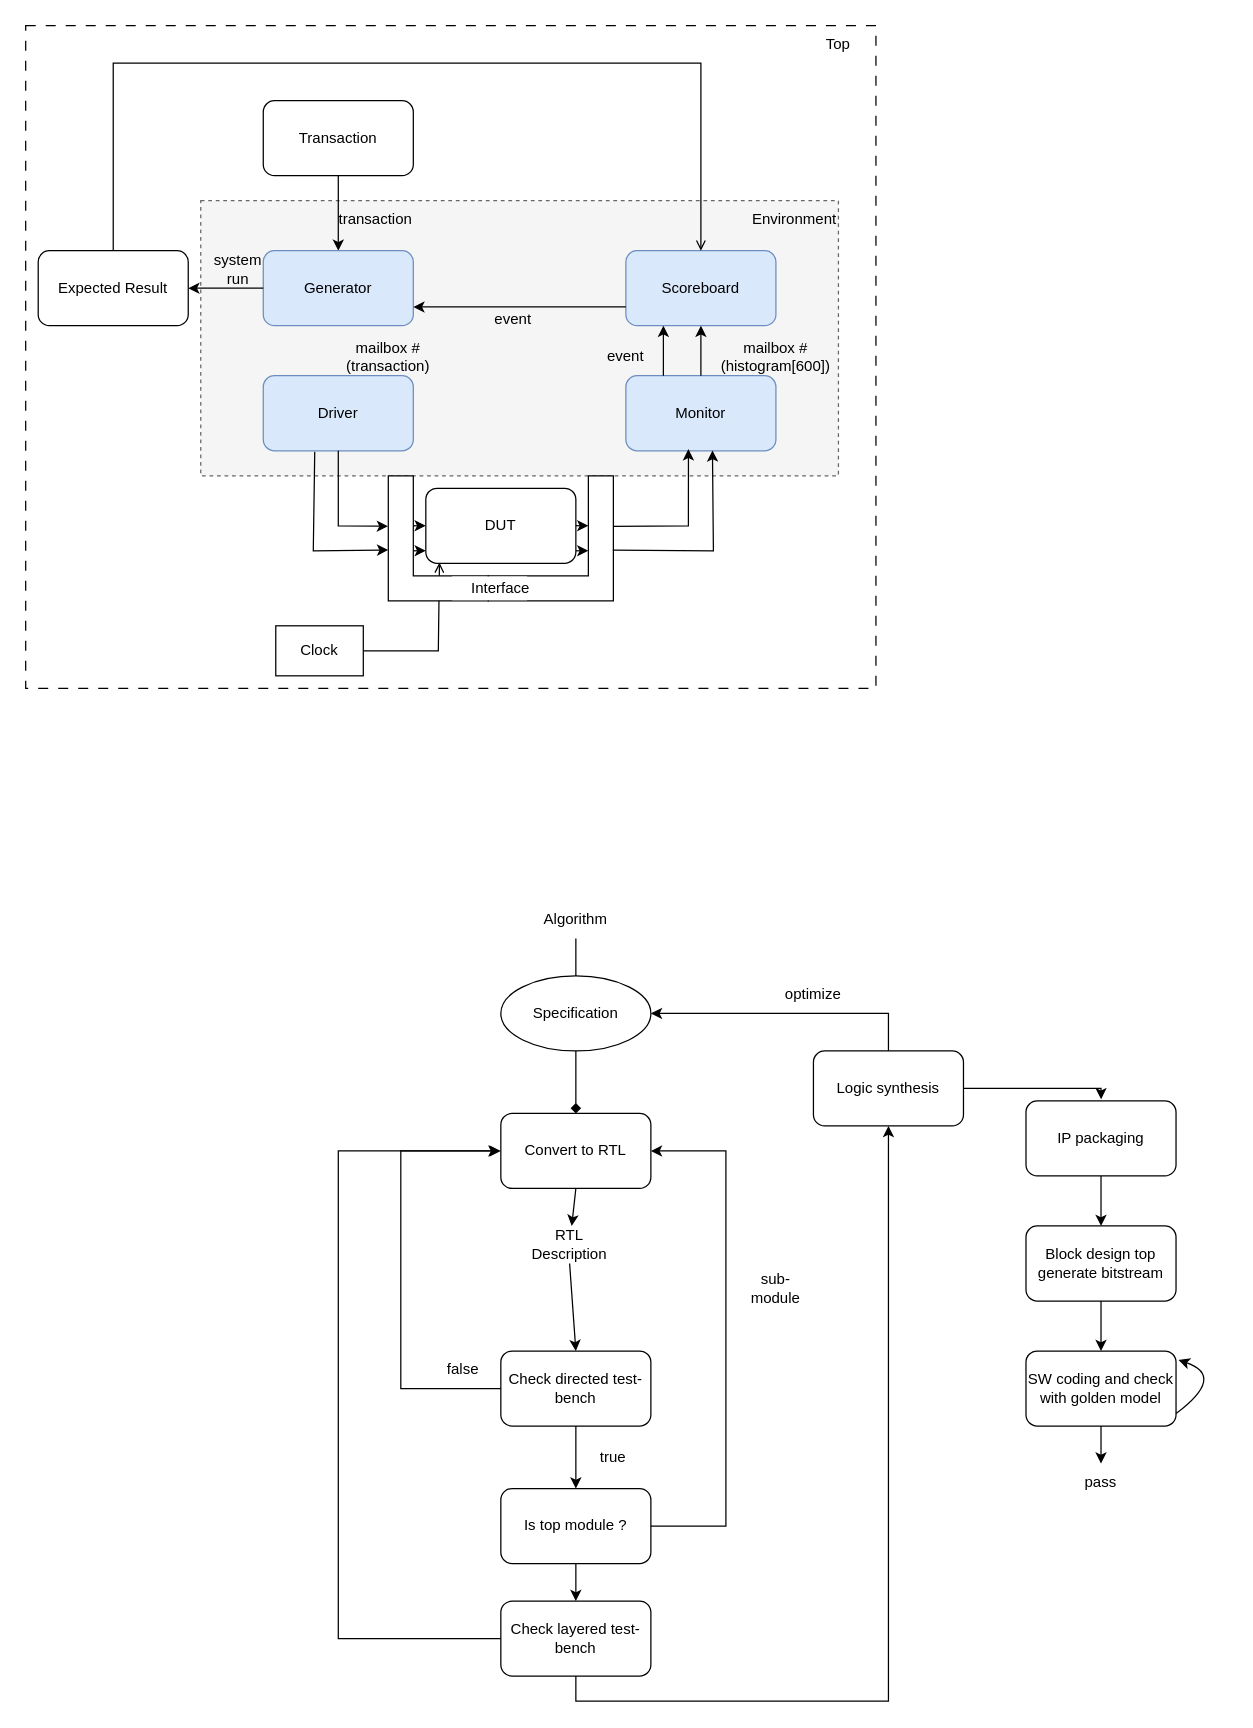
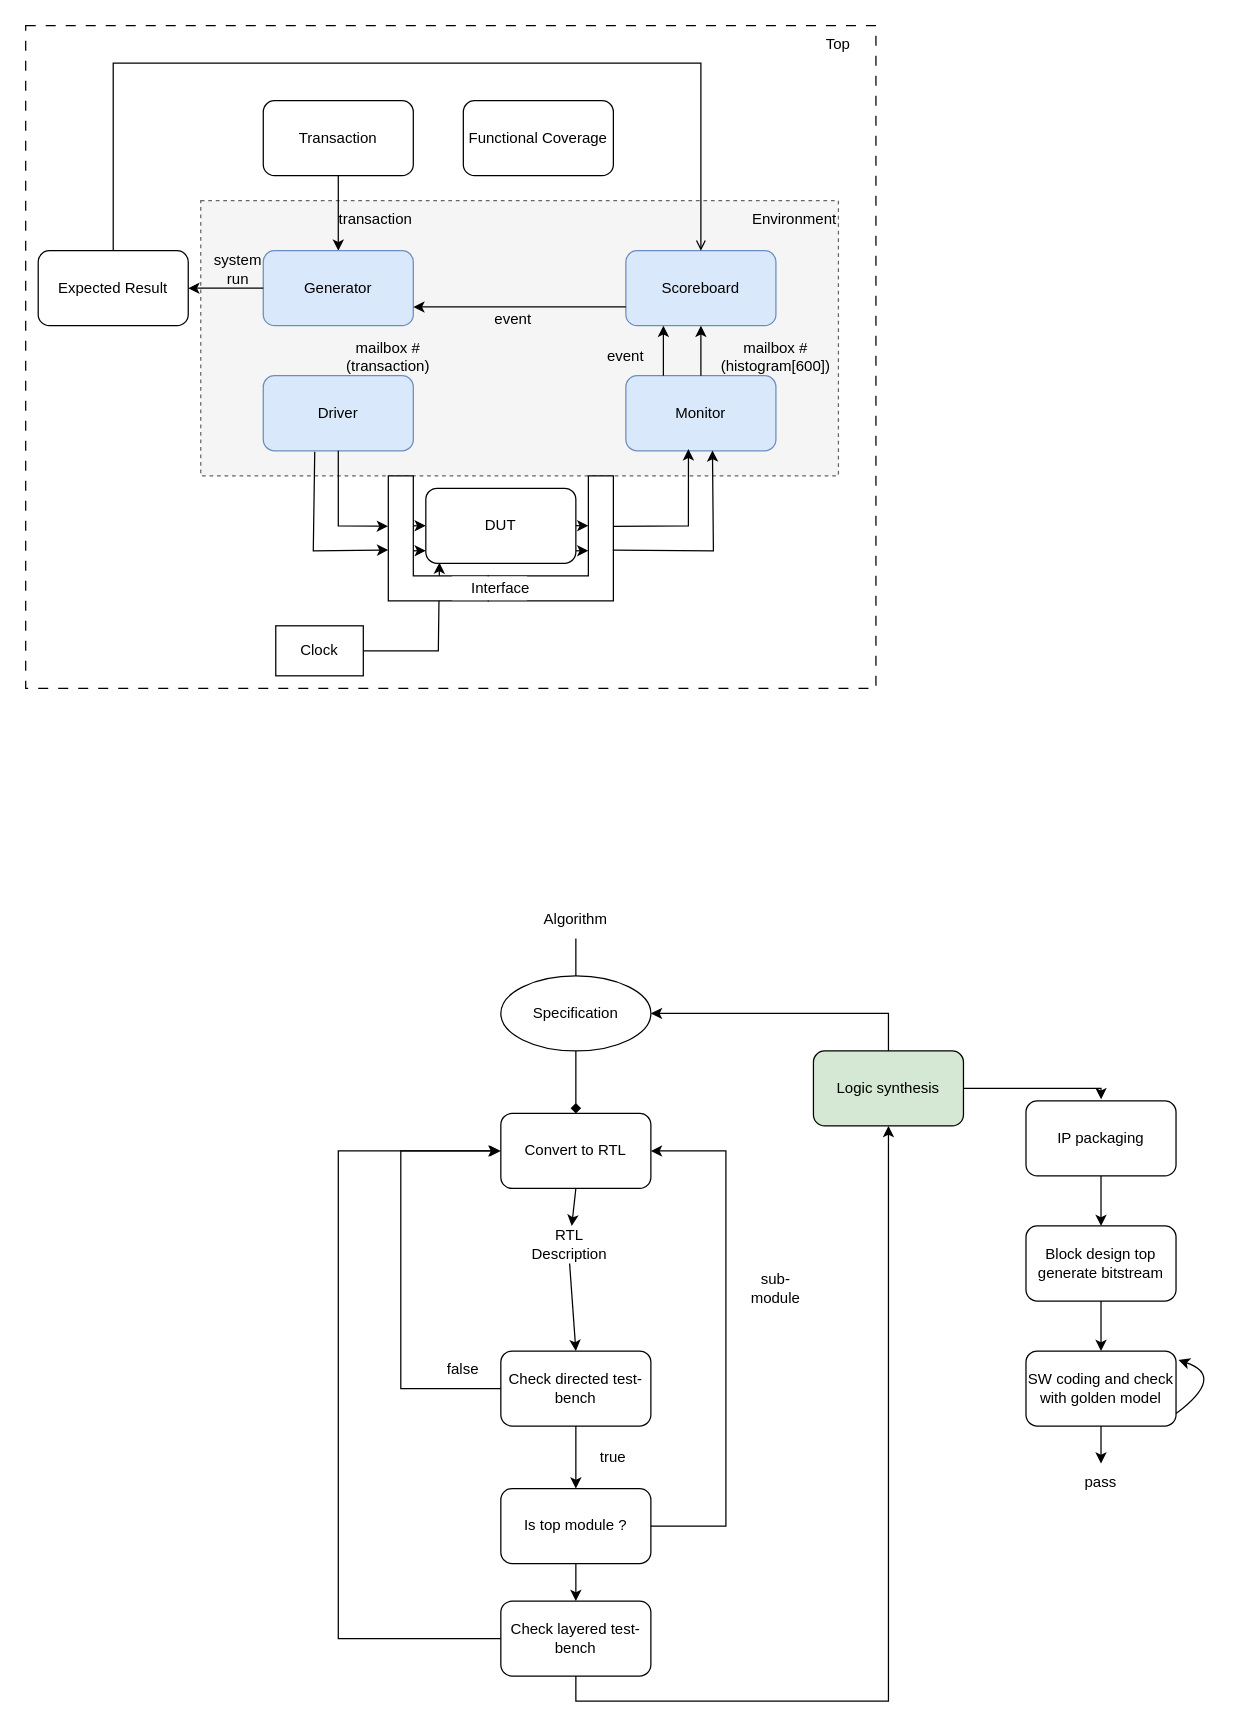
node "Functional Coverage": added
edge "Clock" -> "DUT": arrowhead open -> classic
node "optimize": removed
node "Logic synthesis": fillcolor #ffffff -> #d5e8d4
